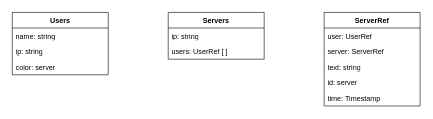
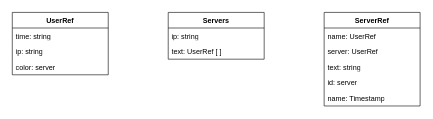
node "Users": label "Users" -> "UserRef"
node "name: string": label "name: string" -> "time: string"
node "user: UserRef": label "user: UserRef" -> "name: UserRef"
node "users: UserRef [ ]": label "users: UserRef [ ]" -> "text: UserRef [ ]"
node "server: ServerRef": label "server: ServerRef" -> "server: UserRef"
node "time: Timestamp": label "time: Timestamp" -> "name: Timestamp"
